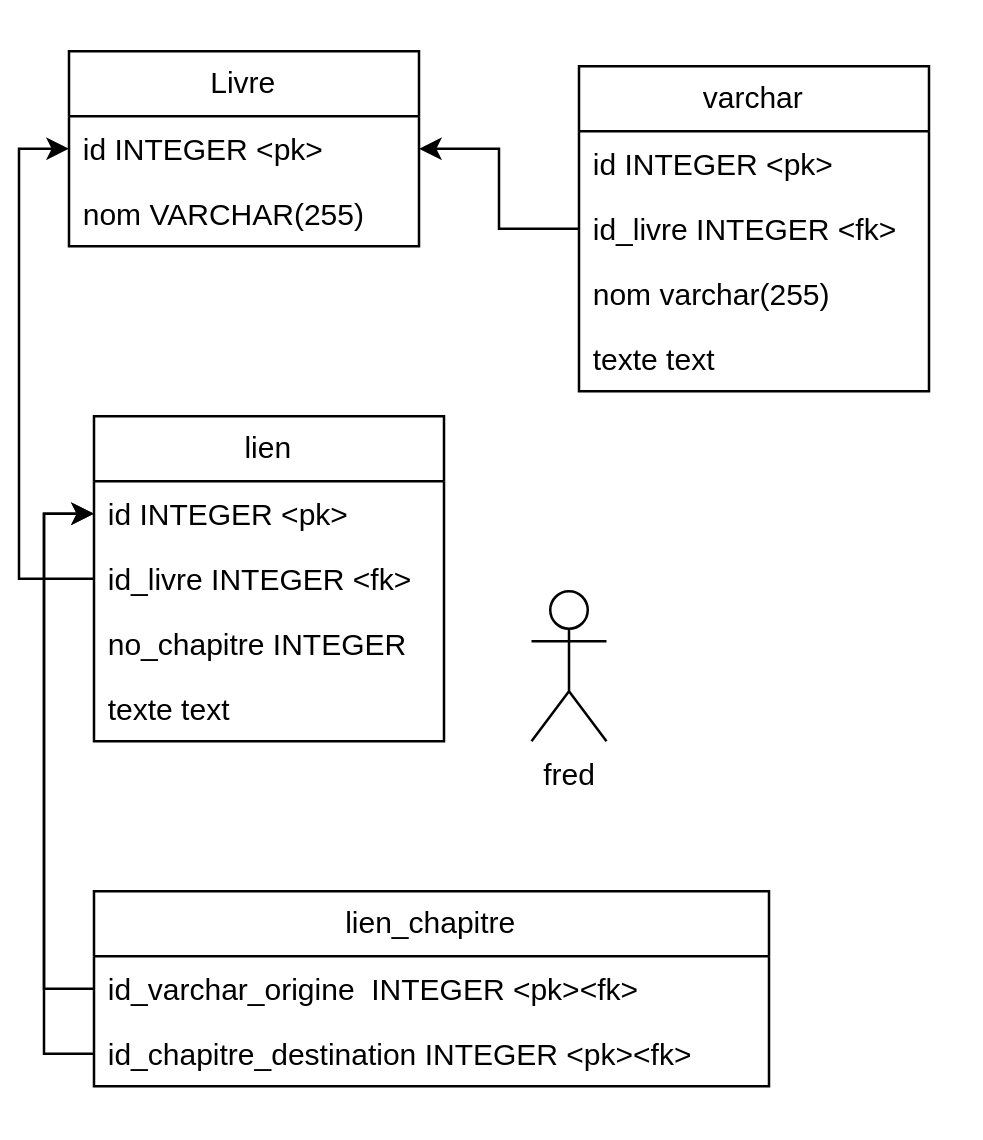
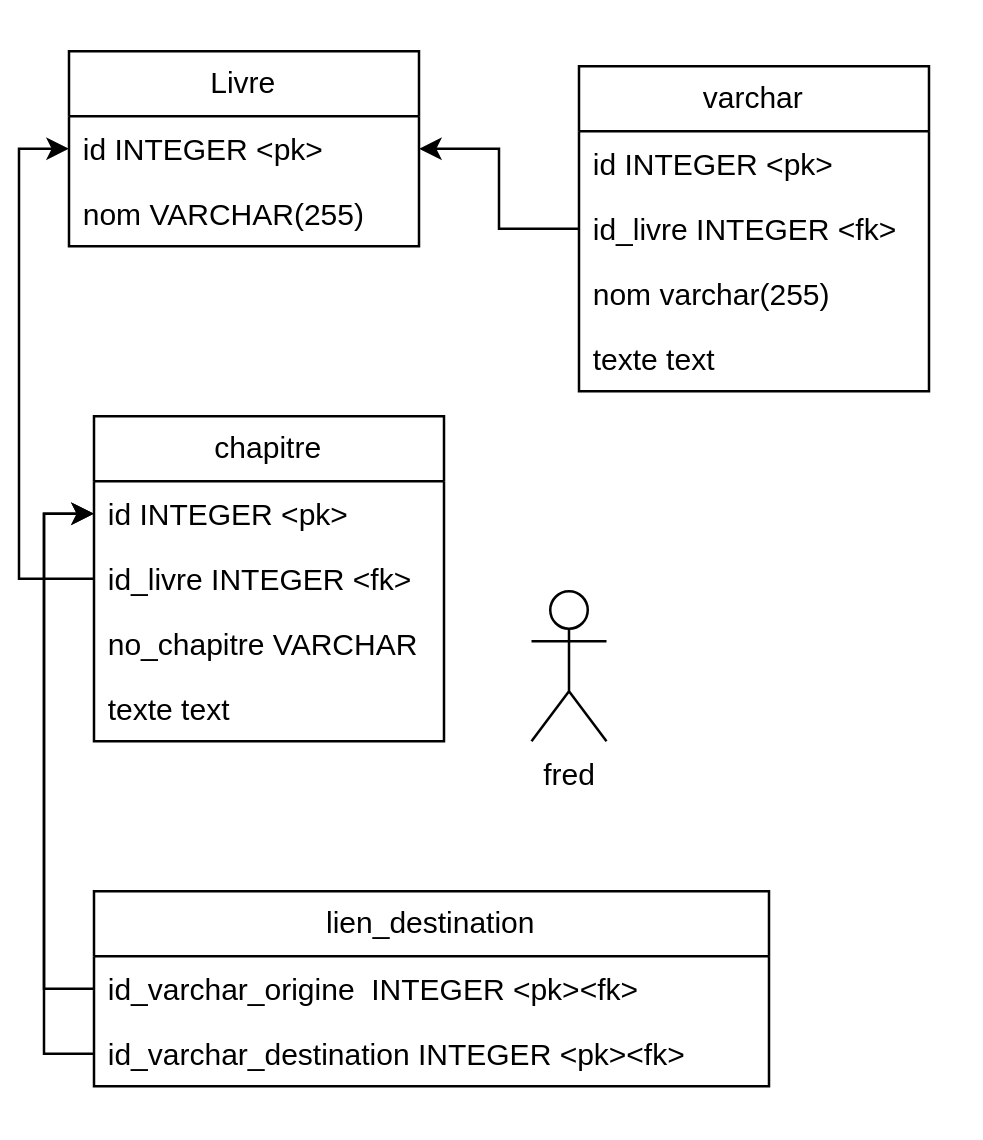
node "lien": label "lien" -> "chapitre"
node "no_chapitre INTEGER": label "no_chapitre INTEGER" -> "no_chapitre VARCHAR"
node "lien_chapitre": label "lien_chapitre" -> "lien_destination"
node "id_chapitre_destination INTEGER <pk><fk>": label "id_chapitre_destination INTEGER <pk><fk>" -> "id_varchar_destination INTEGER <pk><fk>"
